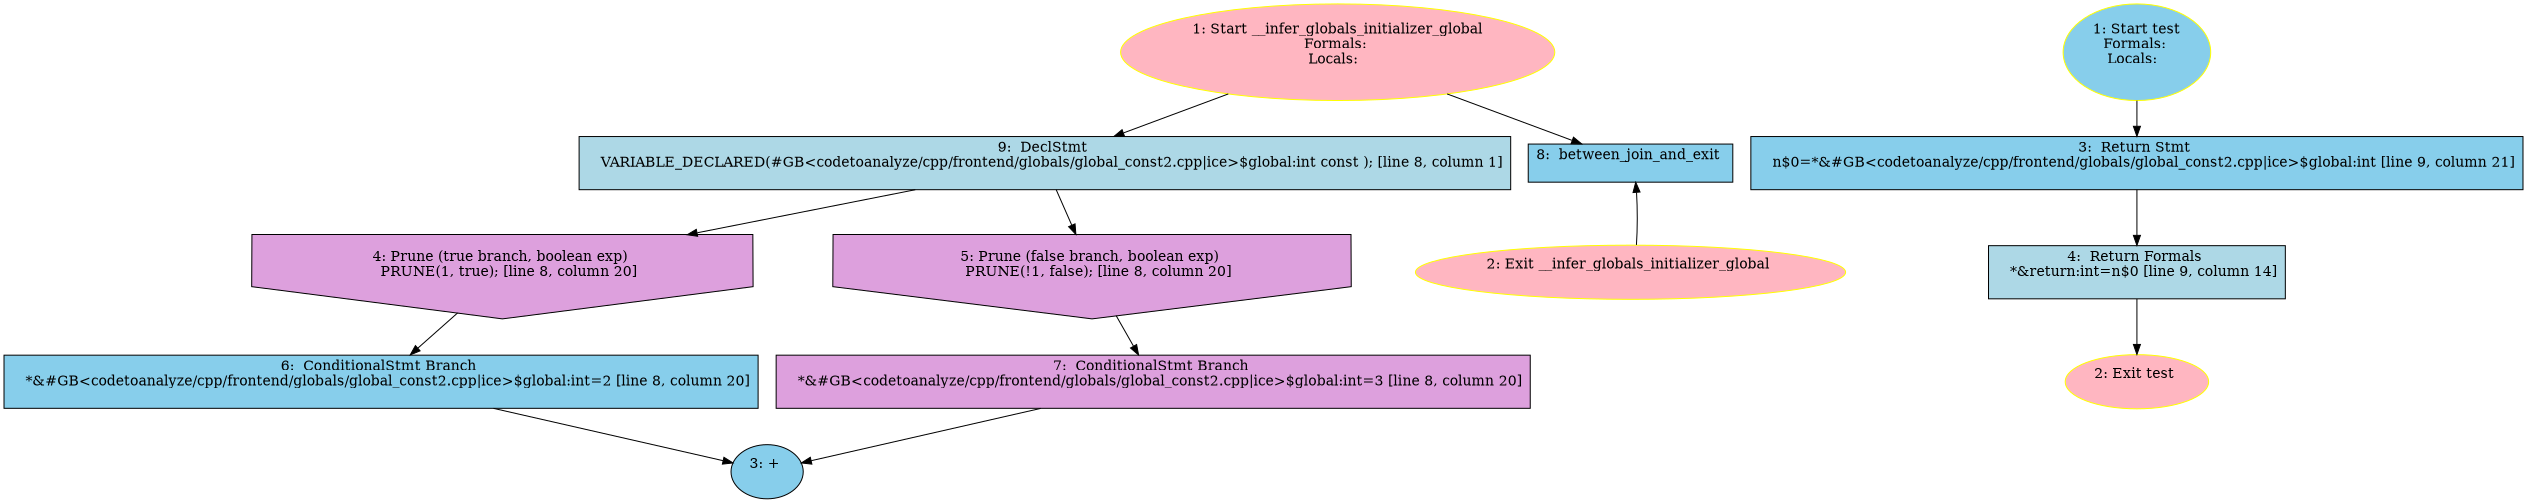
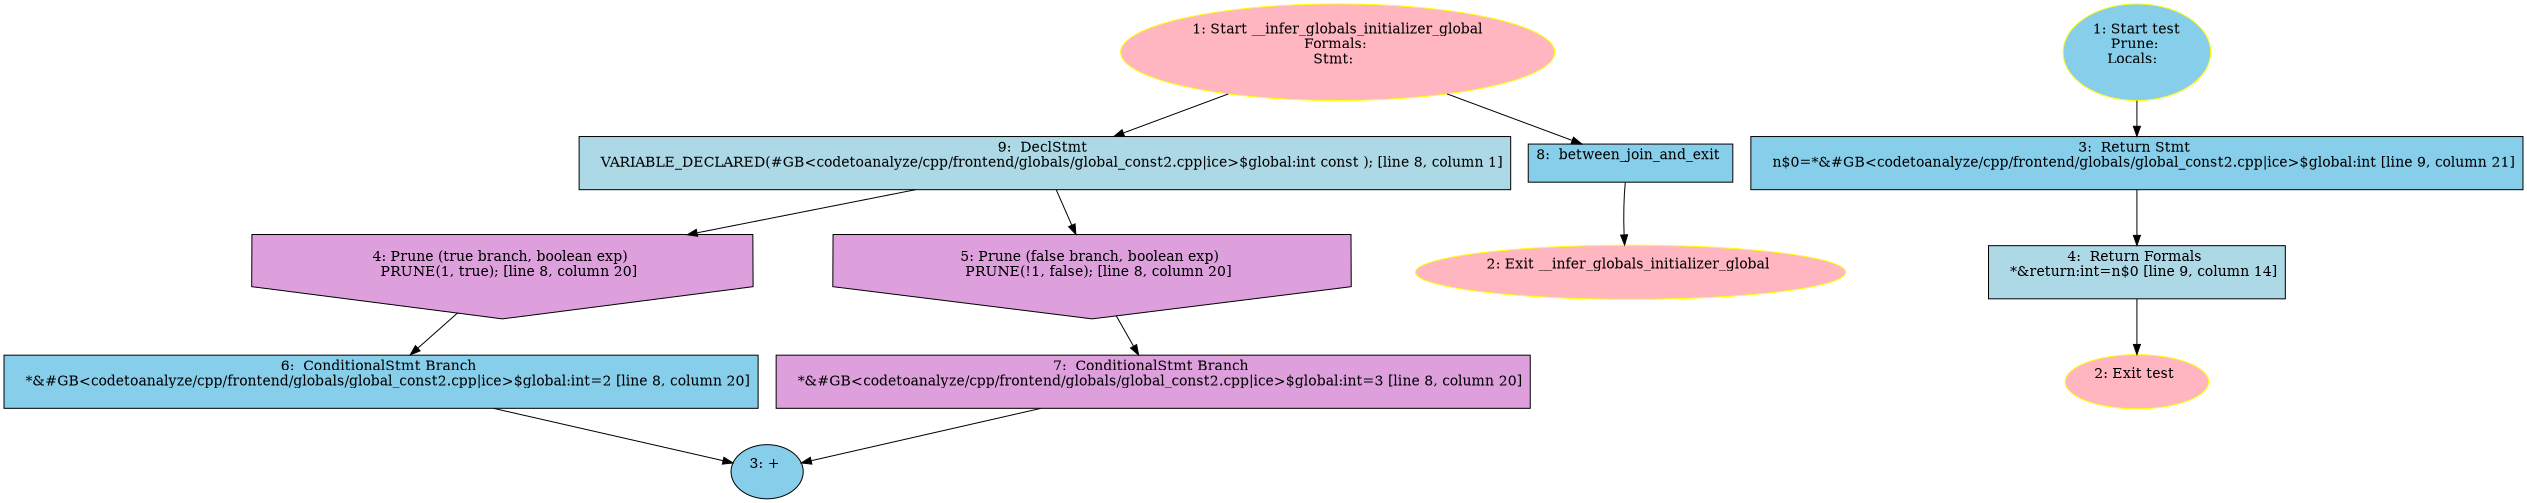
node "1: Start __infer_globals_initializer_global Formals: Locals:": label "1: Start __infer_globals_initializer_global Formals: Locals:" -> "1: Start __infer_globals_initializer_global Formals: Stmt:"
node "1: Start test Formals: Locals:": label "1: Start test Formals: Locals:" -> "1: Start test Prune: Locals:"
edge "2: Exit __infer_globals_initializer_global" -> "8:  between_join_and_exit": reversed
